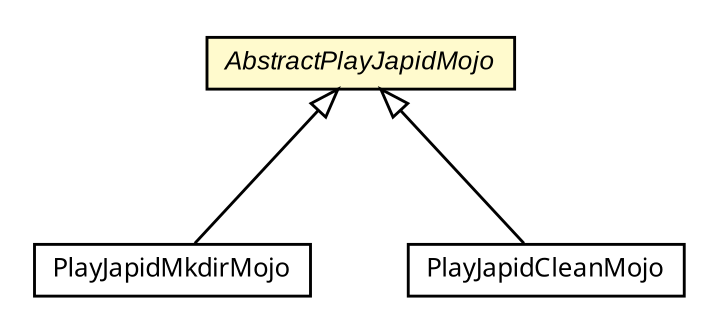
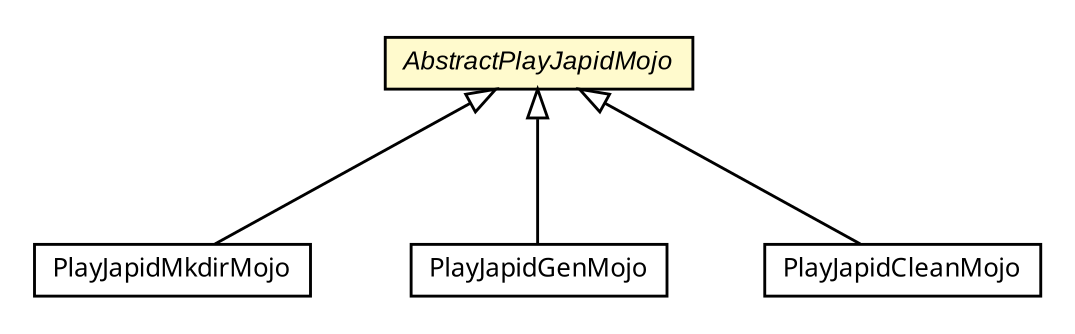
node "PlayJapidGenMojo": added
